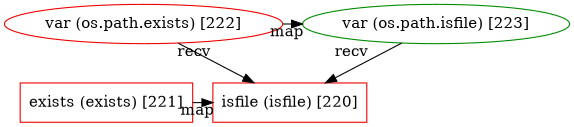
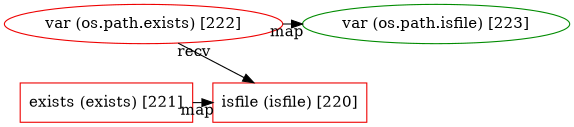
edge "var (os.path.isfile) [223]" -> "isfile (isfile) [220]": removed, label "recv"
